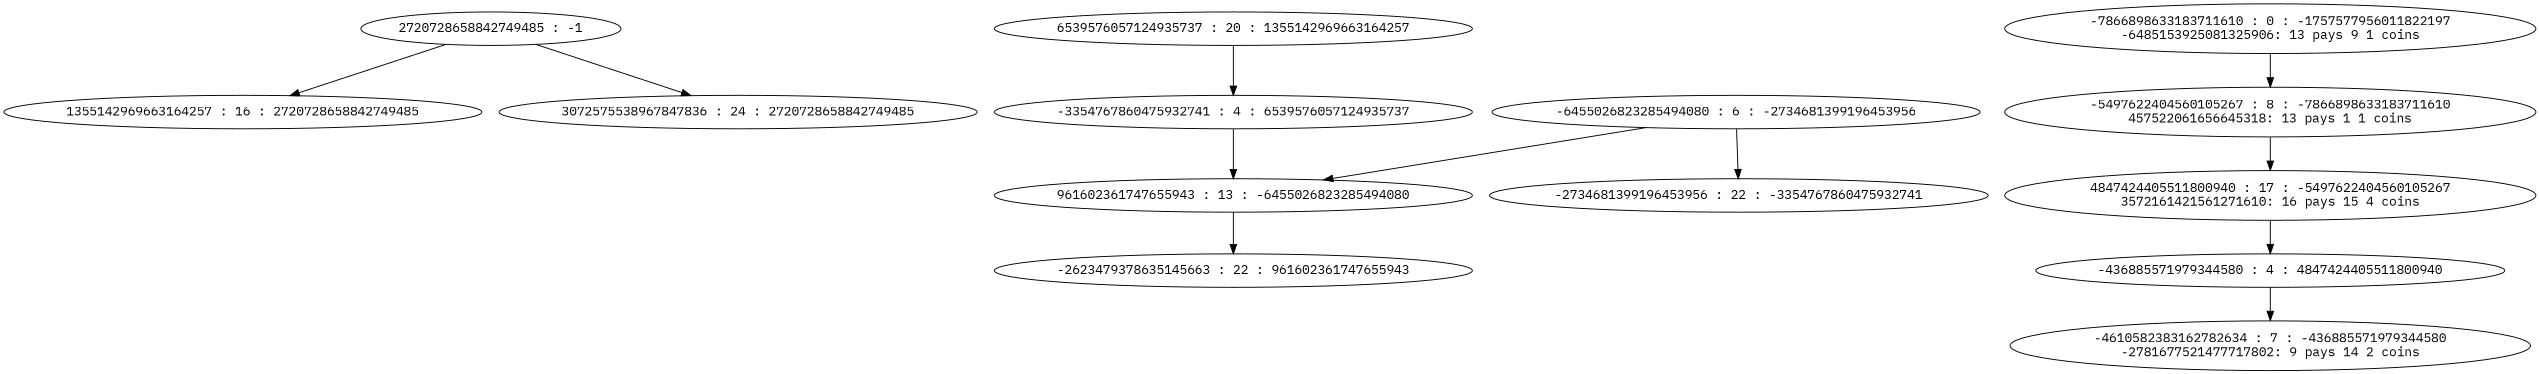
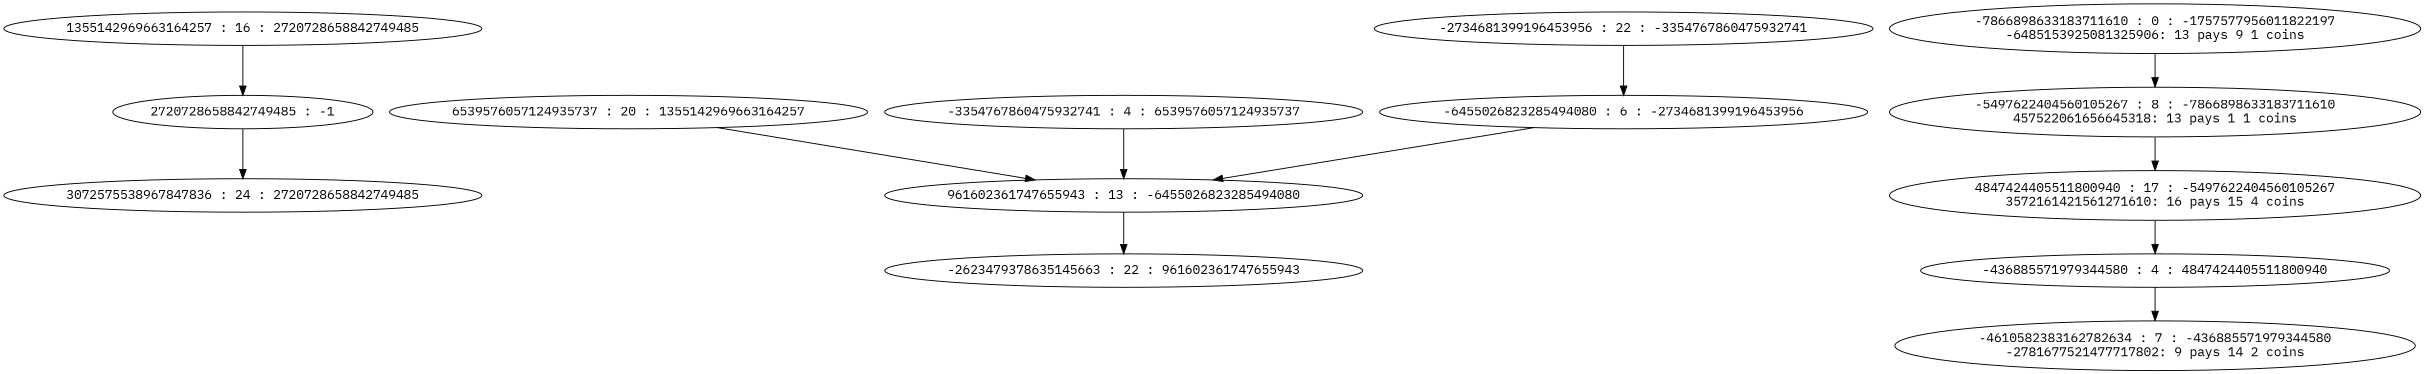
edge "6539576057124935737 : 20 : 1355142969663164257" -> "-3354767860475932741 : 4 : 6539576057124935737": now "6539576057124935737 : 20 : 1355142969663164257" -> "961602361747655943 : 13 : -6455026823285494080"
edge "2720728658842749485 : -1" -> "1355142969663164257 : 16 : 2720728658842749485": reversed
edge "-6455026823285494080 : 6 : -2734681399196453956" -> "-2734681399196453956 : 22 : -3354767860475932741": reversed
